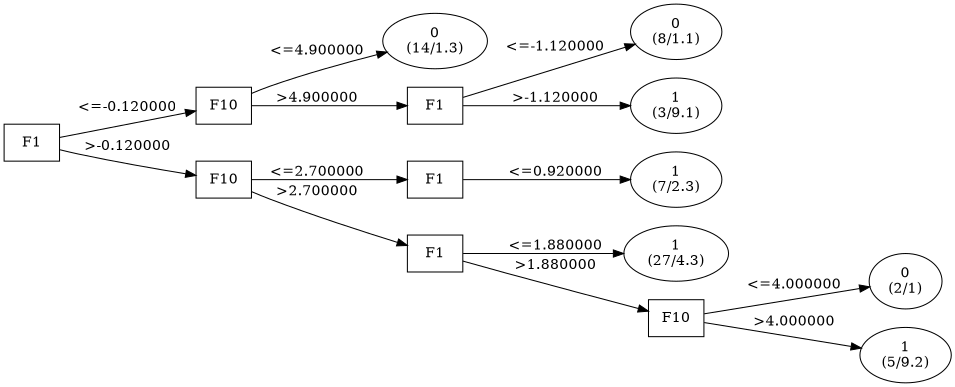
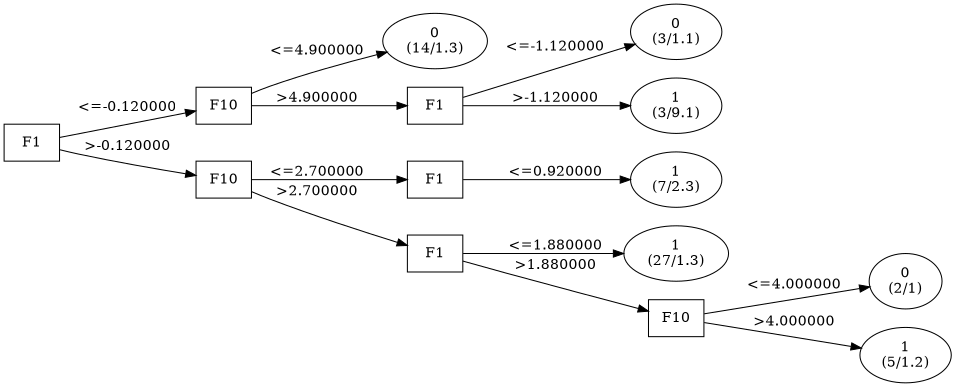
node "0 (8/1.1)": label "0 (8/1.1)" -> "0 (3/1.1)"
node "1 (27/4.3)": label "1 (27/4.3)" -> "1 (27/1.3)"
node "1 (5/9.2)": label "1 (5/9.2)" -> "1 (5/1.2)"
